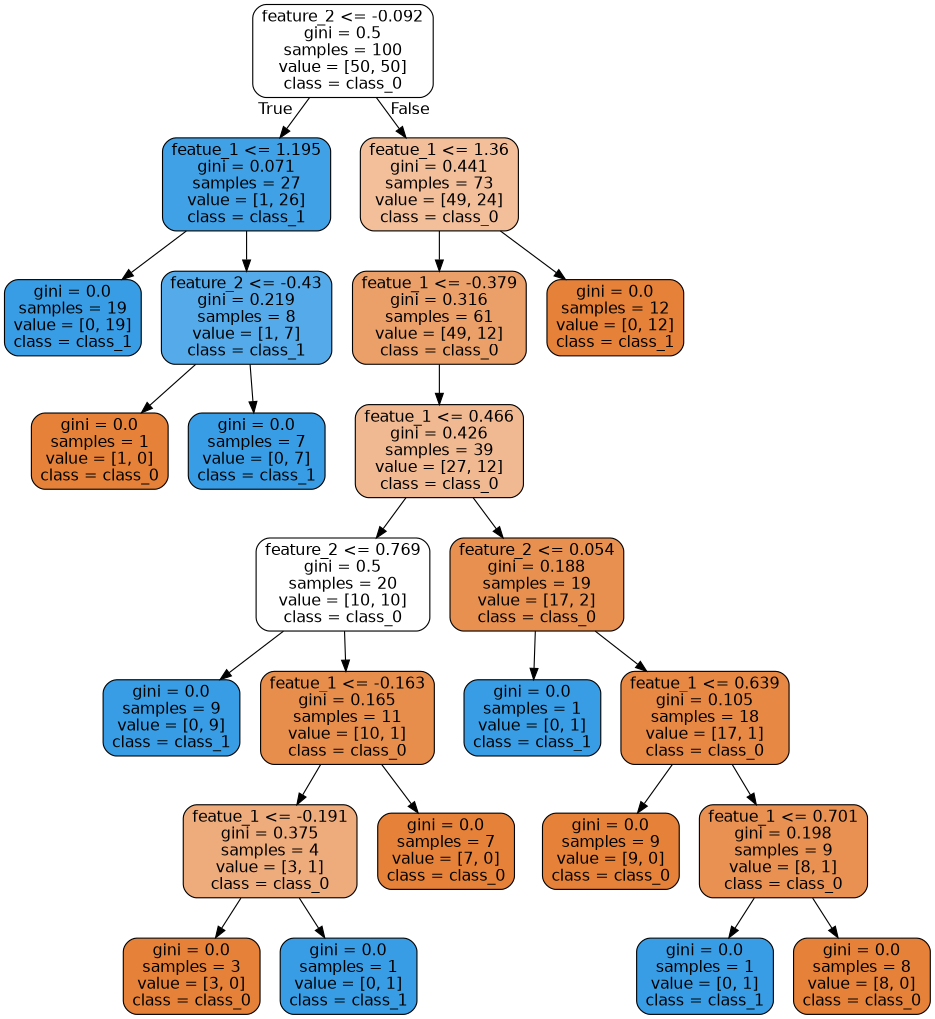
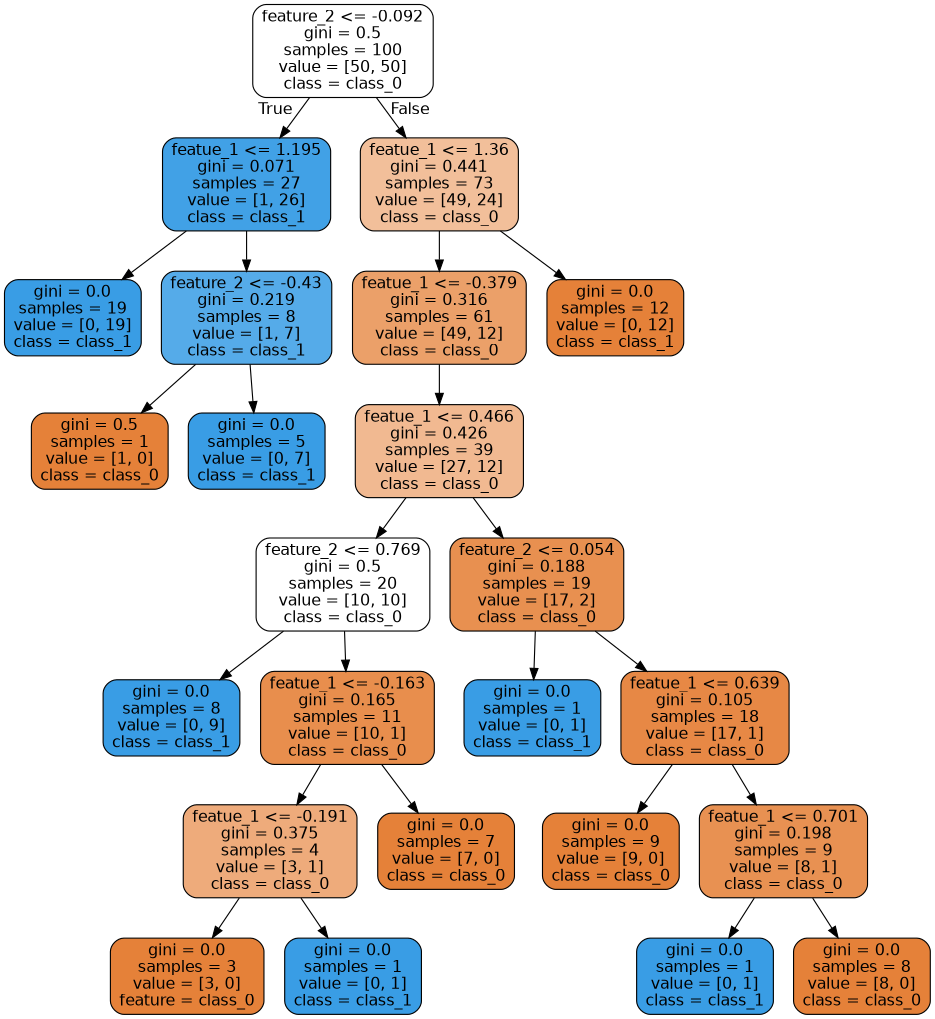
node "gini = 0.0 samples = 1 value = [1, 0] class = class_0": label "gini = 0.0 samples = 1 value = [1, 0] class = class_0" -> "gini = 0.5 samples = 1 value = [1, 0] class = class_0"
node "gini = 0.0 samples = 7 value = [0, 7] class = class_1": label "gini = 0.0 samples = 7 value = [0, 7] class = class_1" -> "gini = 0.0 samples = 5 value = [0, 7] class = class_1"
node "gini = 0.0 samples = 9 value = [0, 9] class = class_1": label "gini = 0.0 samples = 9 value = [0, 9] class = class_1" -> "gini = 0.0 samples = 8 value = [0, 9] class = class_1"
node "gini = 0.0 samples = 3 value = [3, 0] class = class_0": label "gini = 0.0 samples = 3 value = [3, 0] class = class_0" -> "gini = 0.0 samples = 3 value = [3, 0] feature = class_0"
